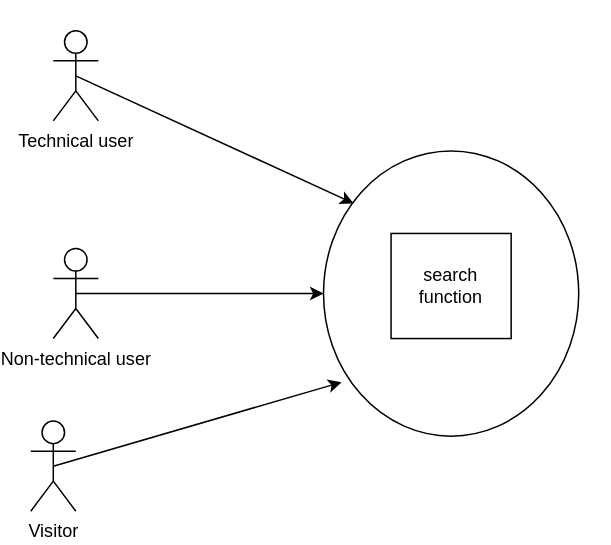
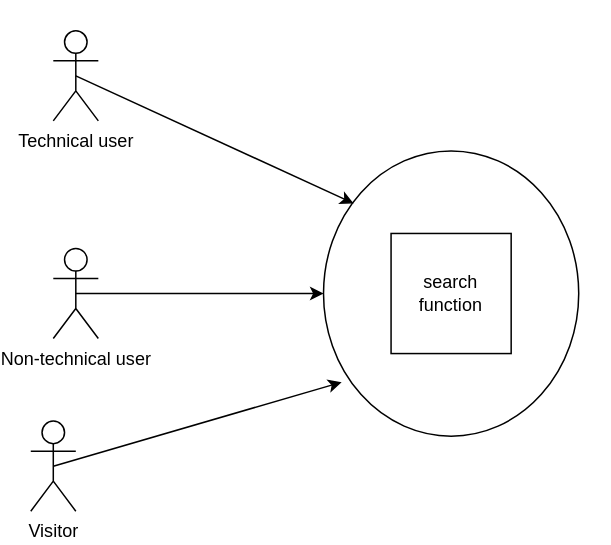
node "search function": size 120x105 -> 120x120
